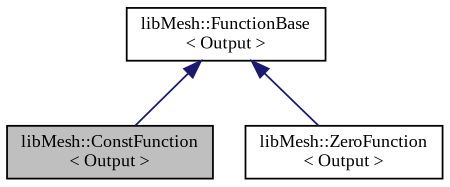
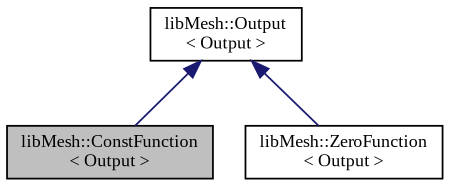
node "libMesh::FunctionBase < Output >": label "libMesh::FunctionBase < Output >" -> "libMesh::Output < Output >"
